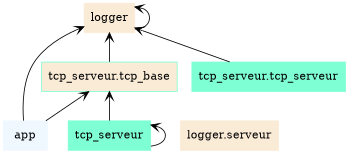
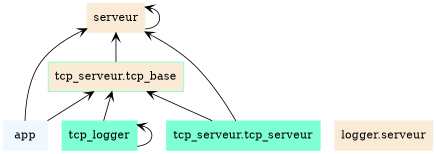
node "logger": label "logger" -> "serveur"
edge "tcp_serveur.tcp_serveur" -> "tcp_serveur.tcp_base": added
node "tcp_serveur": label "tcp_serveur" -> "tcp_logger"
